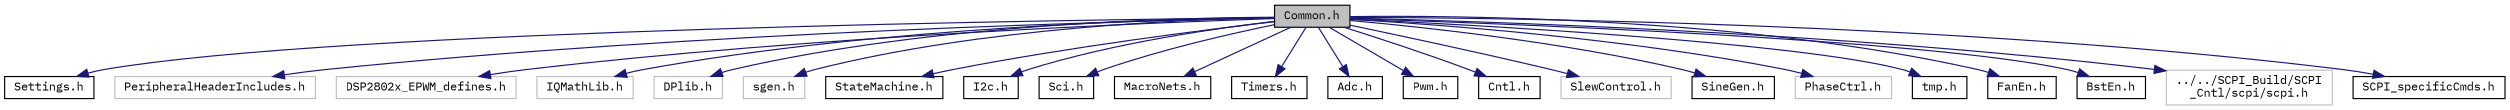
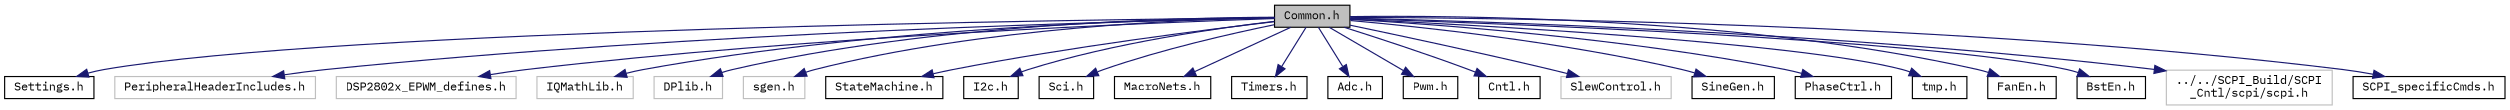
node "PhaseCtrl.h": color grey75 -> black
